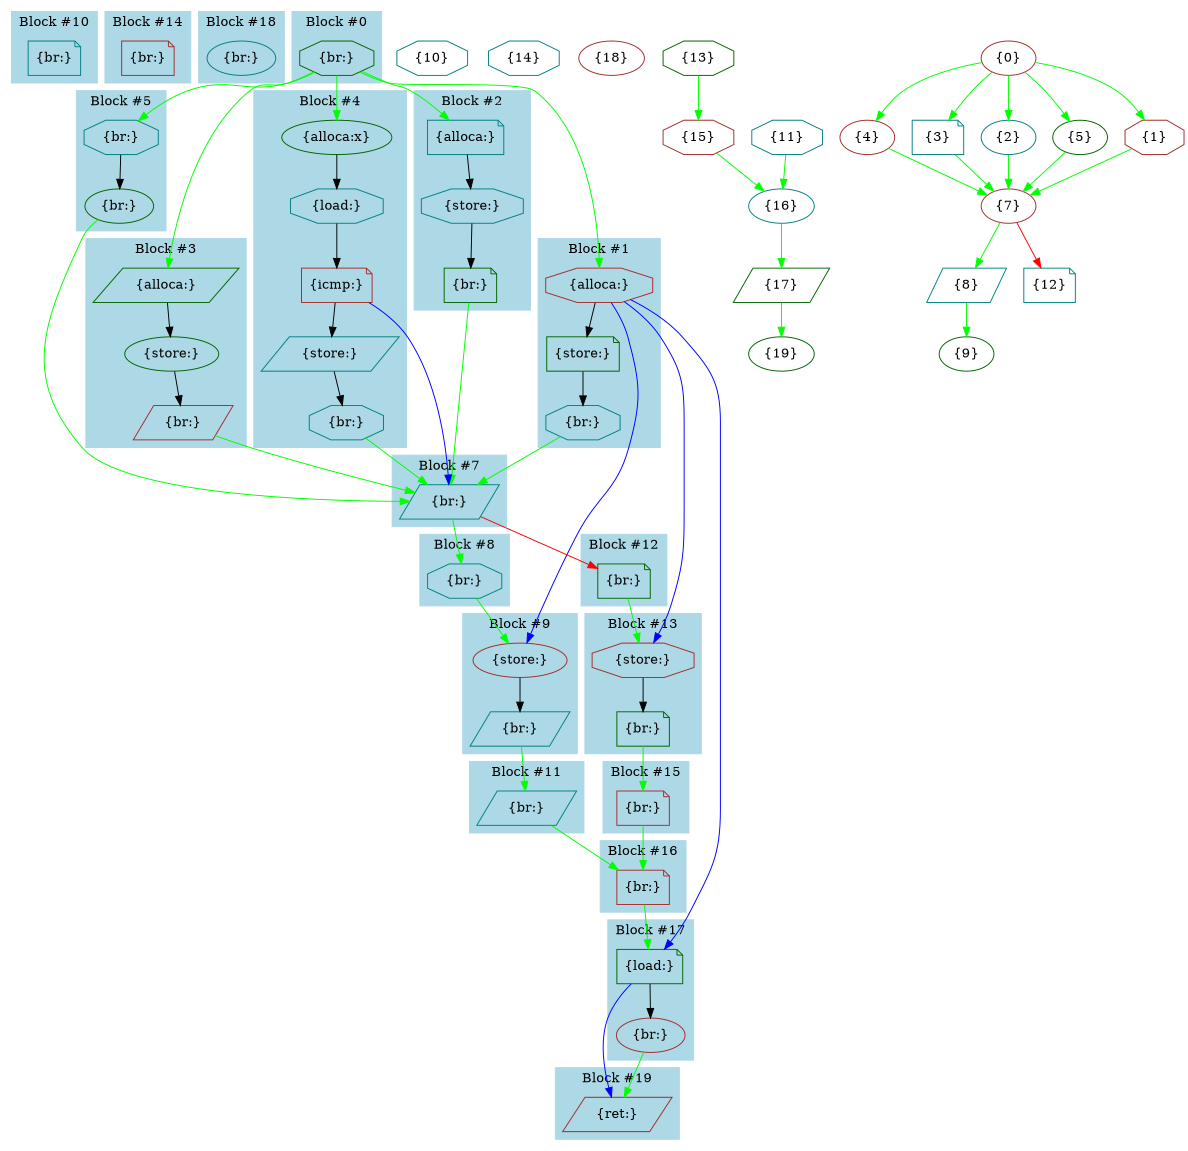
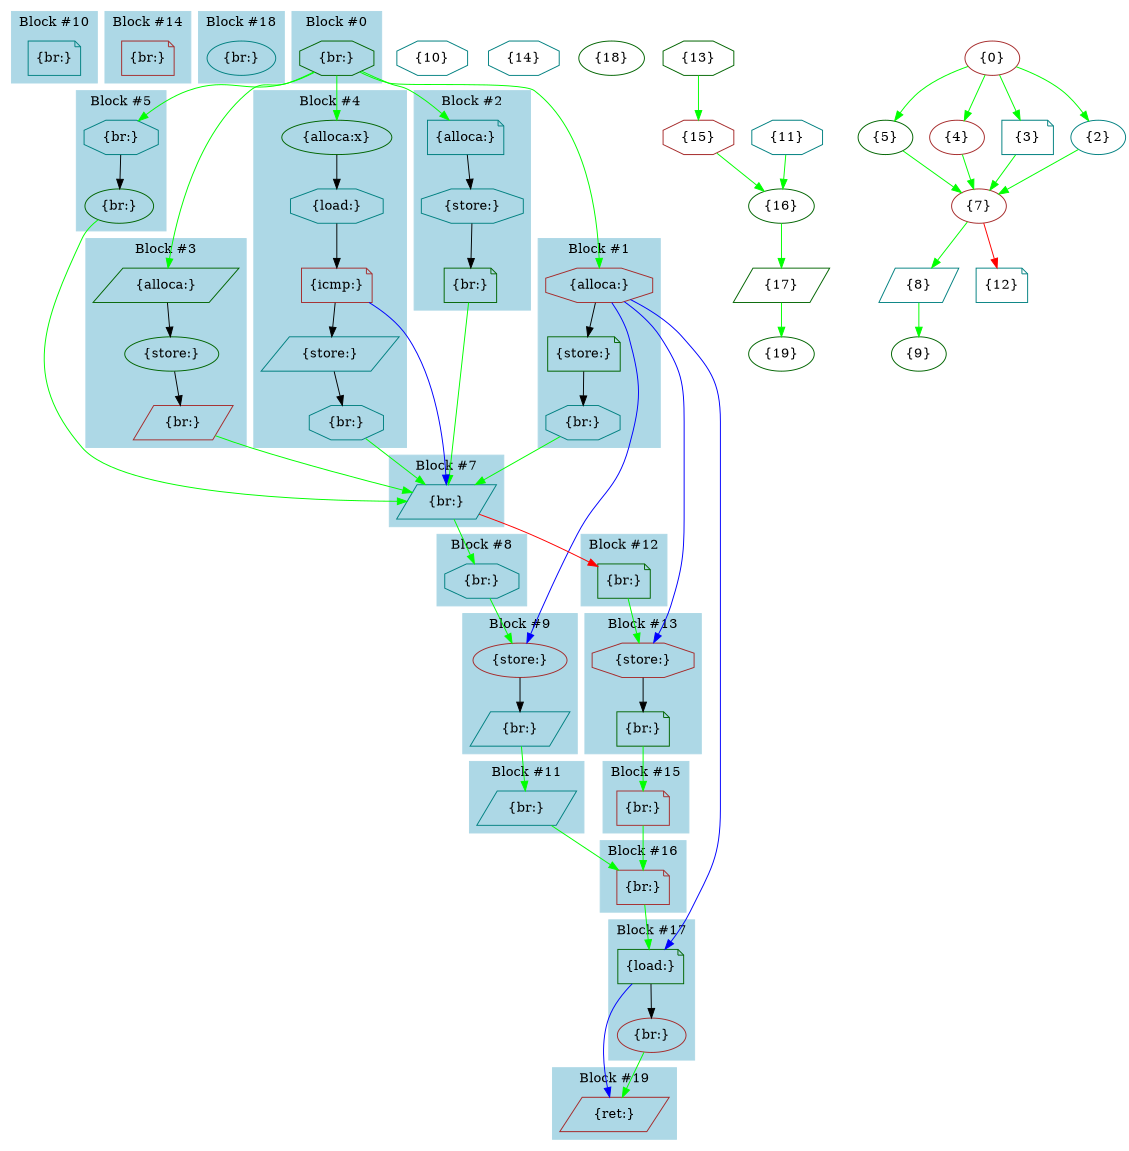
node "{18}": color brown -> darkgreen
node "{1}": removed
node "{16}": color teal -> darkgreen
